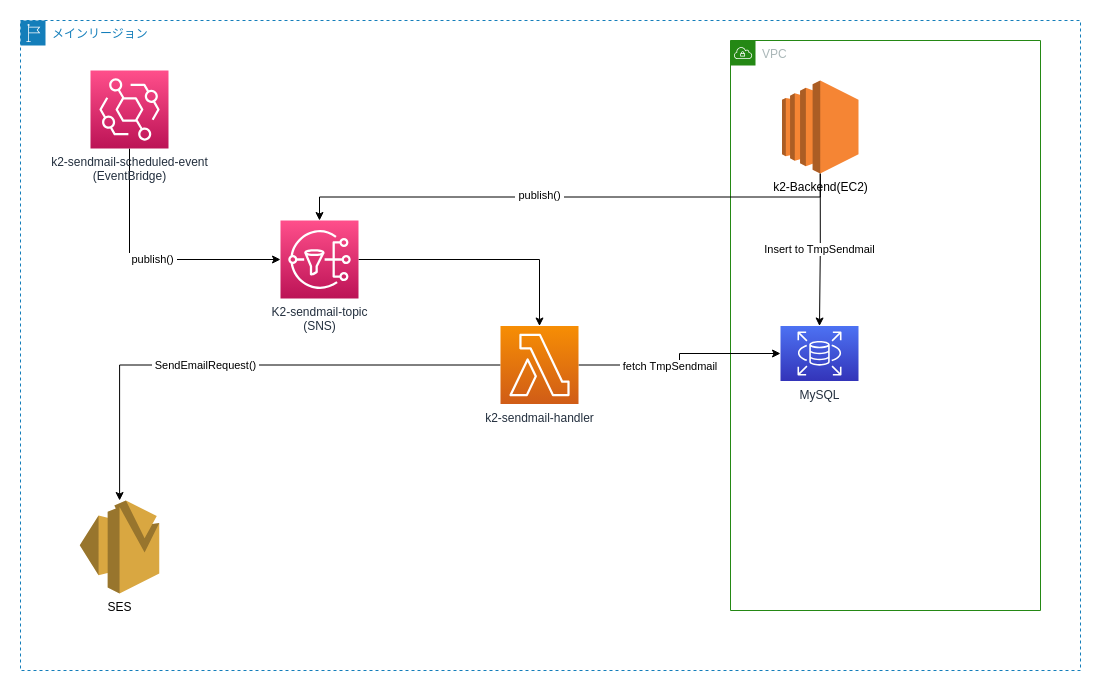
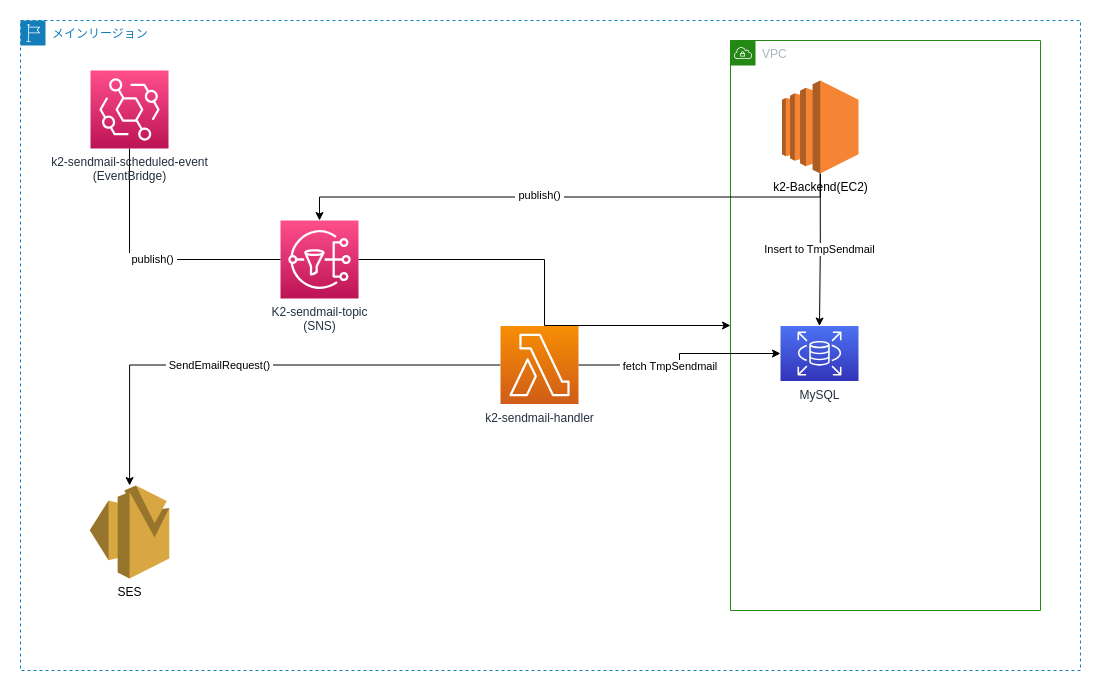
edge "k2-sendmail-scheduled-event (EventBridge)" -> "K2-sendmail-topic (SNS)": arrowhead classic -> none
edge "K2-sendmail-topic (SNS)" -> "k2-sendmail-handler": now "K2-sendmail-topic (SNS)" -> "VPC"
node "SES": moved (120, 547) -> (130, 532)
